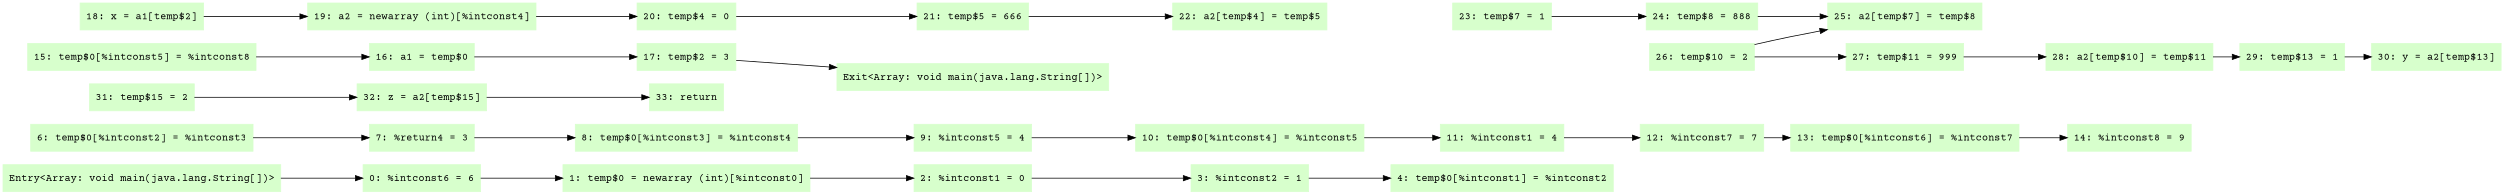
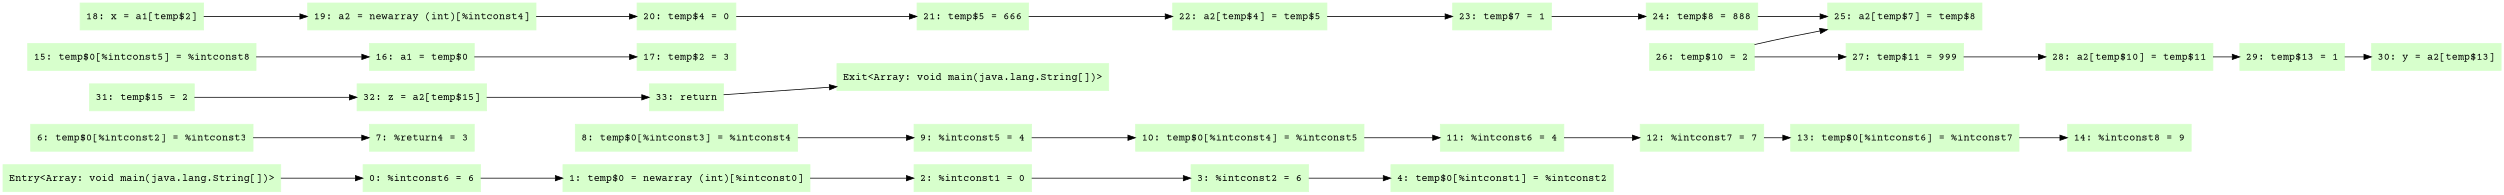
edge "22: a2[temp$4] = temp$5" -> "23: temp$7 = 1": added
edge "17: temp$2 = 3" -> "Exit<Array: void main(java.lang.String[])>": now "33: return" -> "Exit<Array: void main(java.lang.String[])>"
edge "7: %return4 = 3" -> "8: temp$0[%intconst3] = %intconst4": removed
node "11: %intconst1 = 4": label "11: %intconst1 = 4" -> "11: %intconst6 = 4"
node "3: %intconst2 = 1": label "3: %intconst2 = 1" -> "3: %intconst2 = 6"
